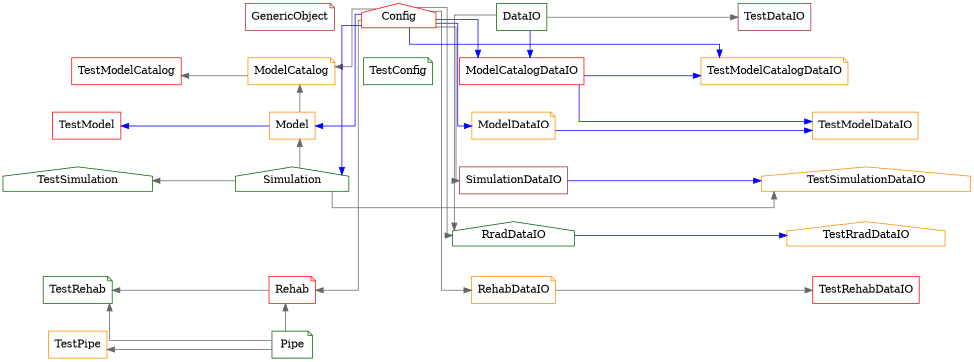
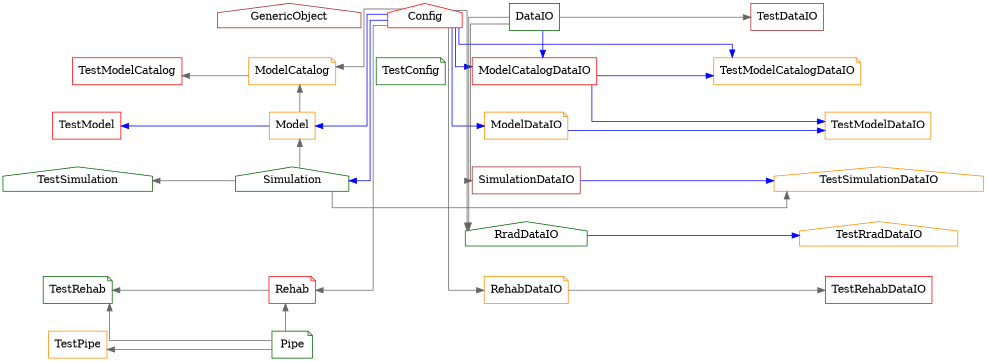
node "GenericObject": shape note -> house
edge "Config" -> "SimulationDataIO": now "DataIO" -> "SimulationDataIO"
